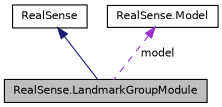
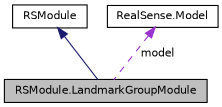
node "RealSense": label "RealSense" -> "RSModule"
node "RealSense.LandmarkGroupModule": label "RealSense.LandmarkGroupModule" -> "RSModule.LandmarkGroupModule"
